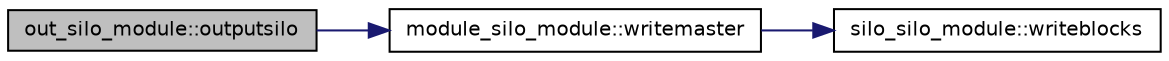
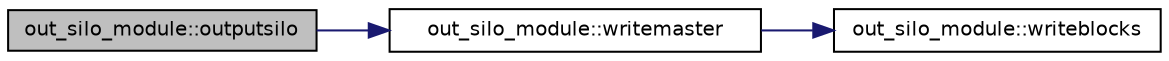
node "module_silo_module::writemaster": label "module_silo_module::writemaster" -> "out_silo_module::writemaster"
node "silo_silo_module::writeblocks": label "silo_silo_module::writeblocks" -> "out_silo_module::writeblocks"
